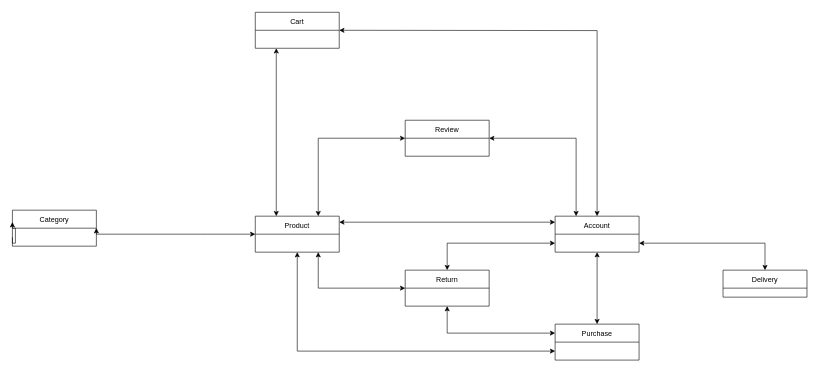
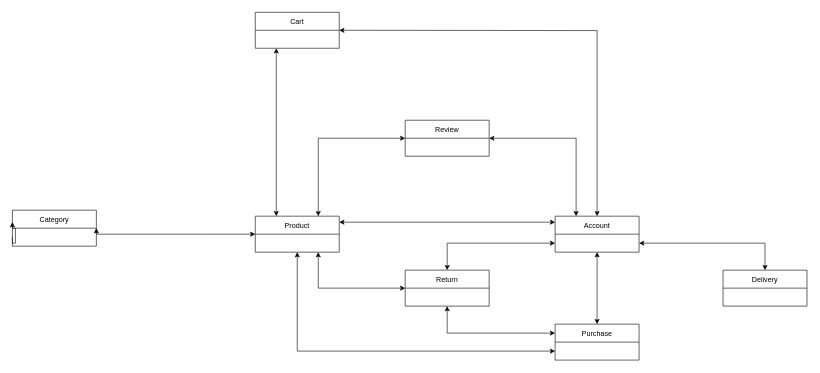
node "Delivery": size 84x27 -> 84x36
